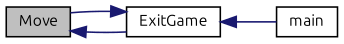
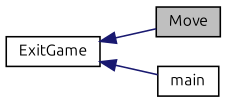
edge "ExitGame" -> "Move": removed
